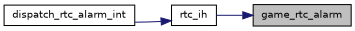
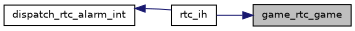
node "game_rtc_alarm": label "game_rtc_alarm" -> "game_rtc_game"
edge "dispatch_rtc_alarm_int" -> "rtc_ih": reversed
